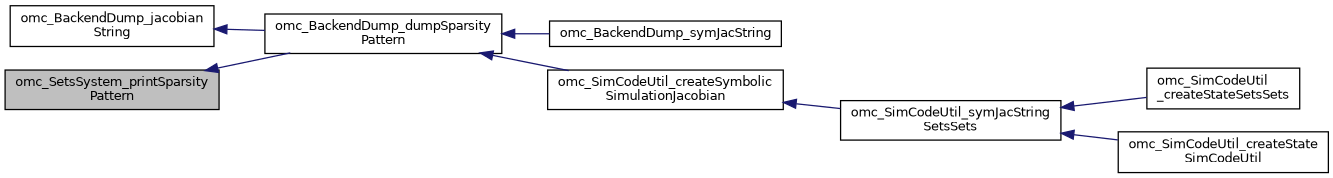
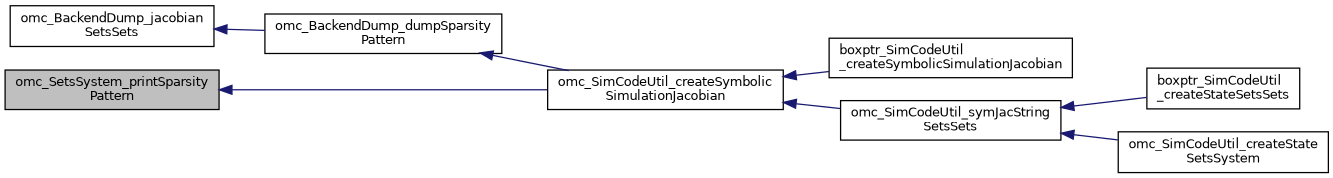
node "omc_BackendDump_jacobian String": label "omc_BackendDump_jacobian String" -> "omc_BackendDump_jacobian SetsSets"
node "omc_BackendDump_symJacString": removed
node "boxptr_SimCodeUtil _createSymbolicSimulationJacobian": added
edge "omc_BackendDump_dumpSparsity Pattern" -> "omc_SetsSystem_printSparsity Pattern": now "omc_SimCodeUtil_createSymbolic SimulationJacobian" -> "omc_SetsSystem_printSparsity Pattern"
node "omc_SimCodeUtil _createStateSetsSets": label "omc_SimCodeUtil _createStateSetsSets" -> "boxptr_SimCodeUtil _createStateSetsSets"
node "omc_SimCodeUtil_createState SimCodeUtil": label "omc_SimCodeUtil_createState SimCodeUtil" -> "omc_SimCodeUtil_createState SetsSystem"
